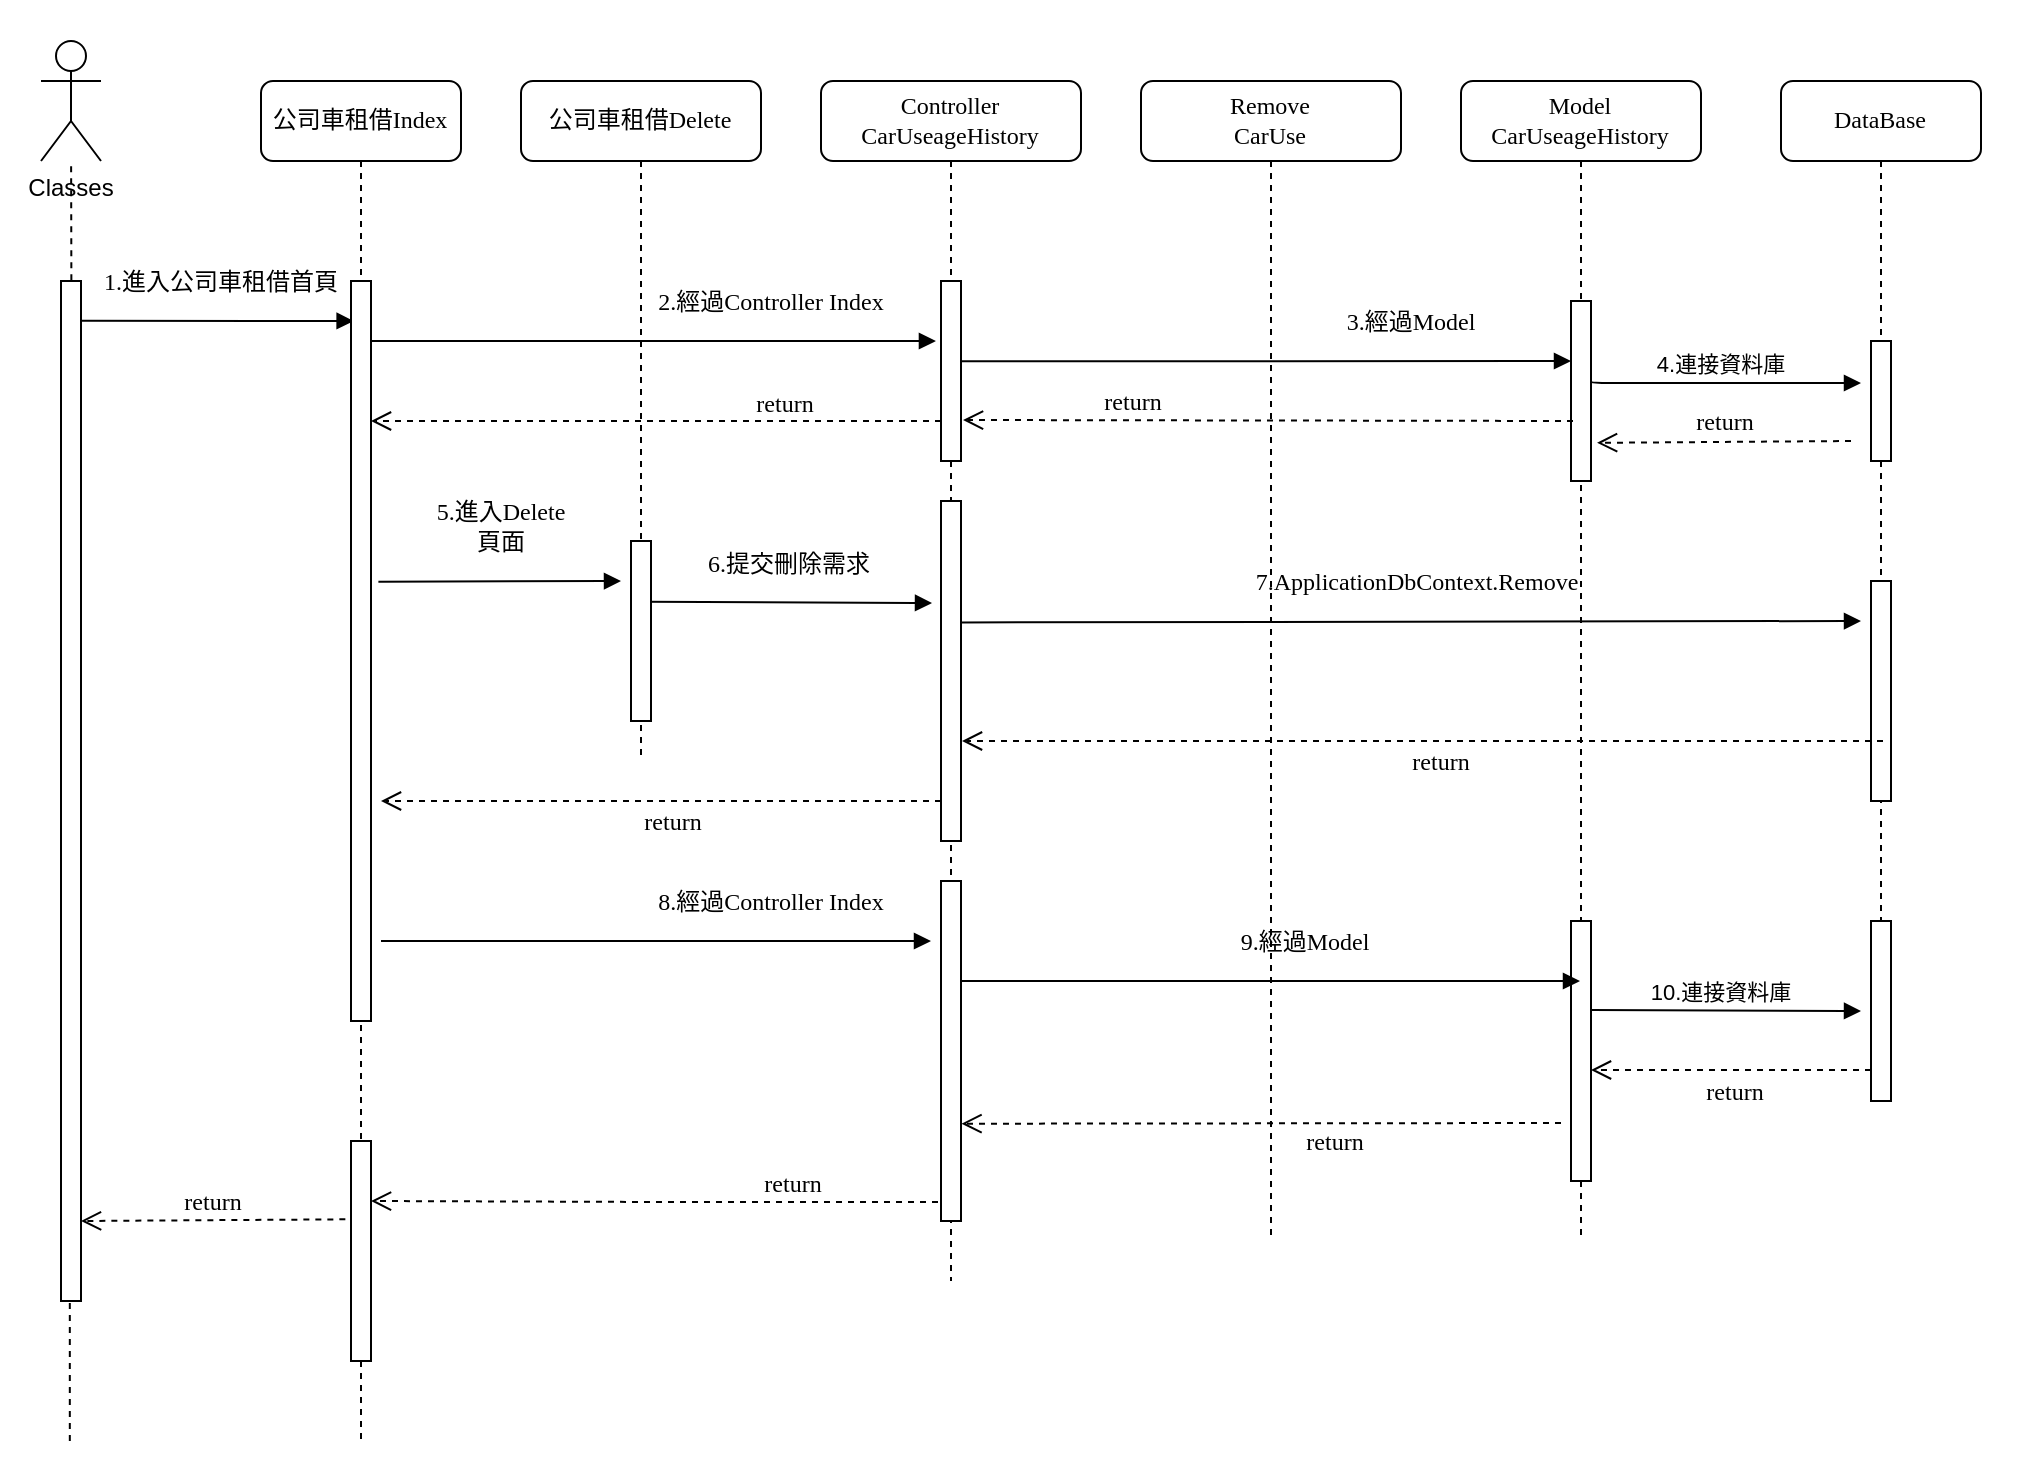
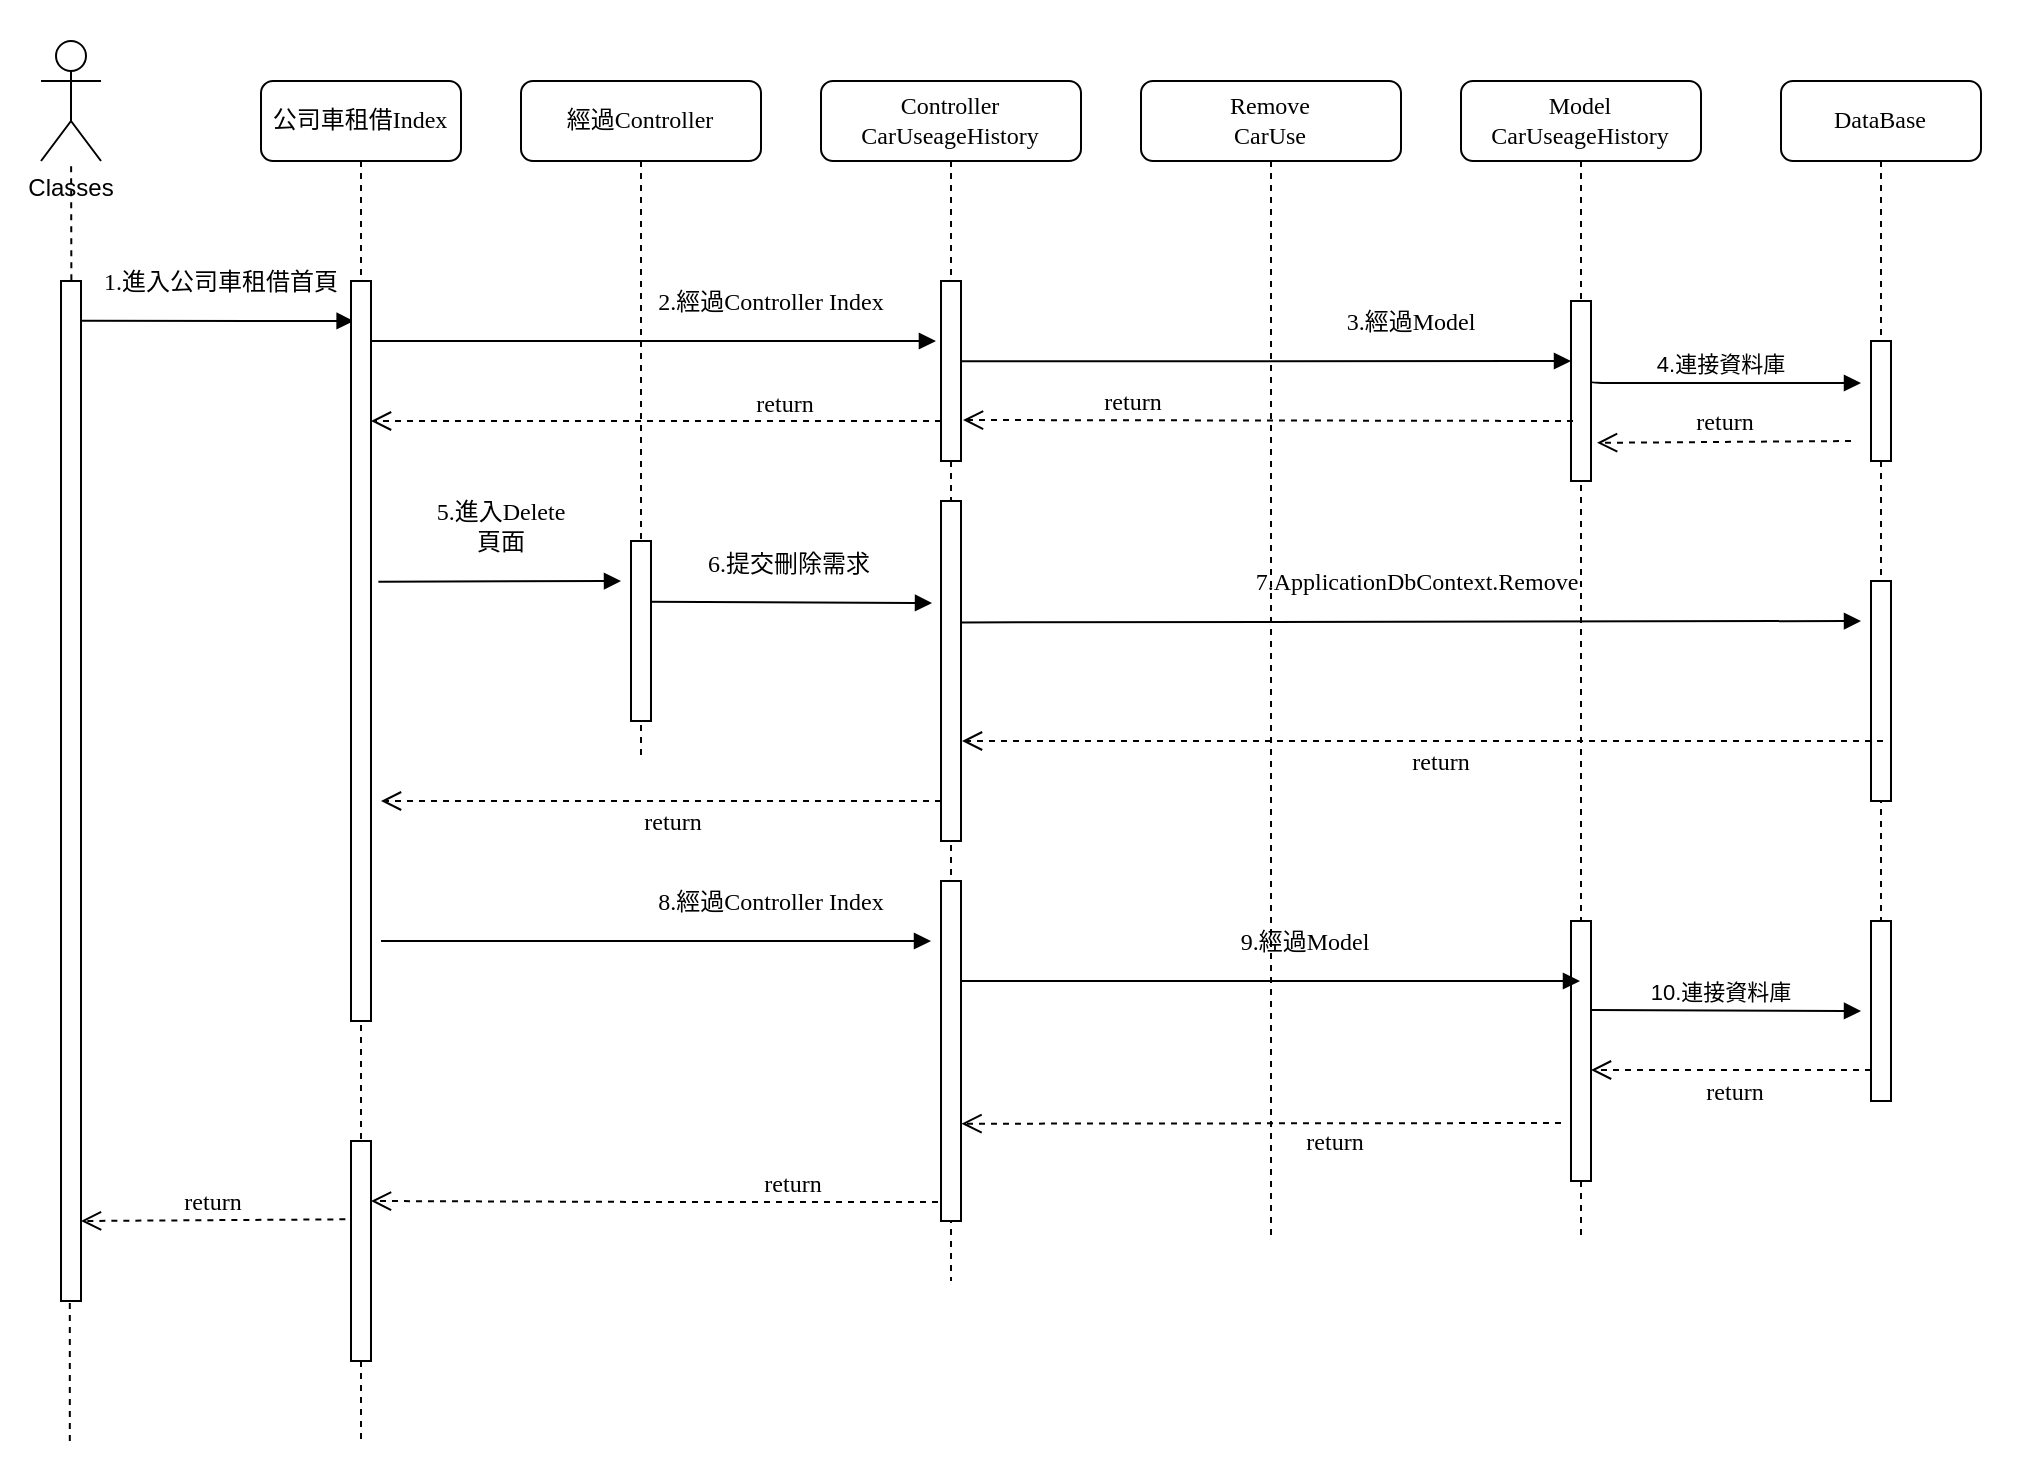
node "公司車租借Delete": label "公司車租借Delete" -> "經過Controller"
